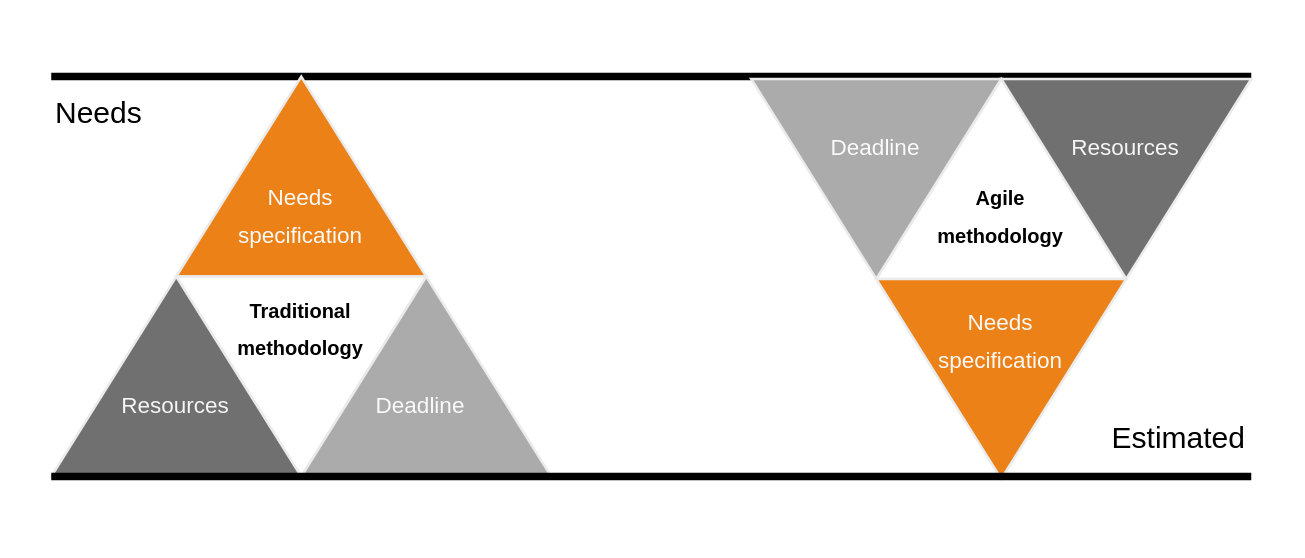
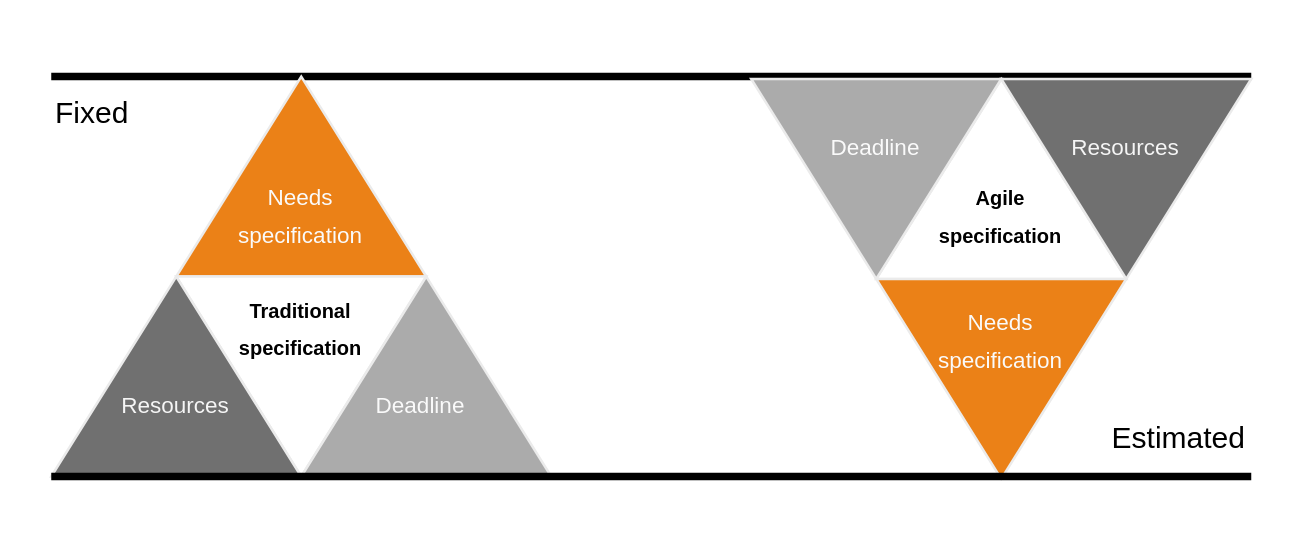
node "Needs": label "Needs" -> "Fixed"
node "Agile methodology": label "Agile methodology" -> "Agile specification"
node "Traditional methodology": label "Traditional methodology" -> "Traditional specification"
